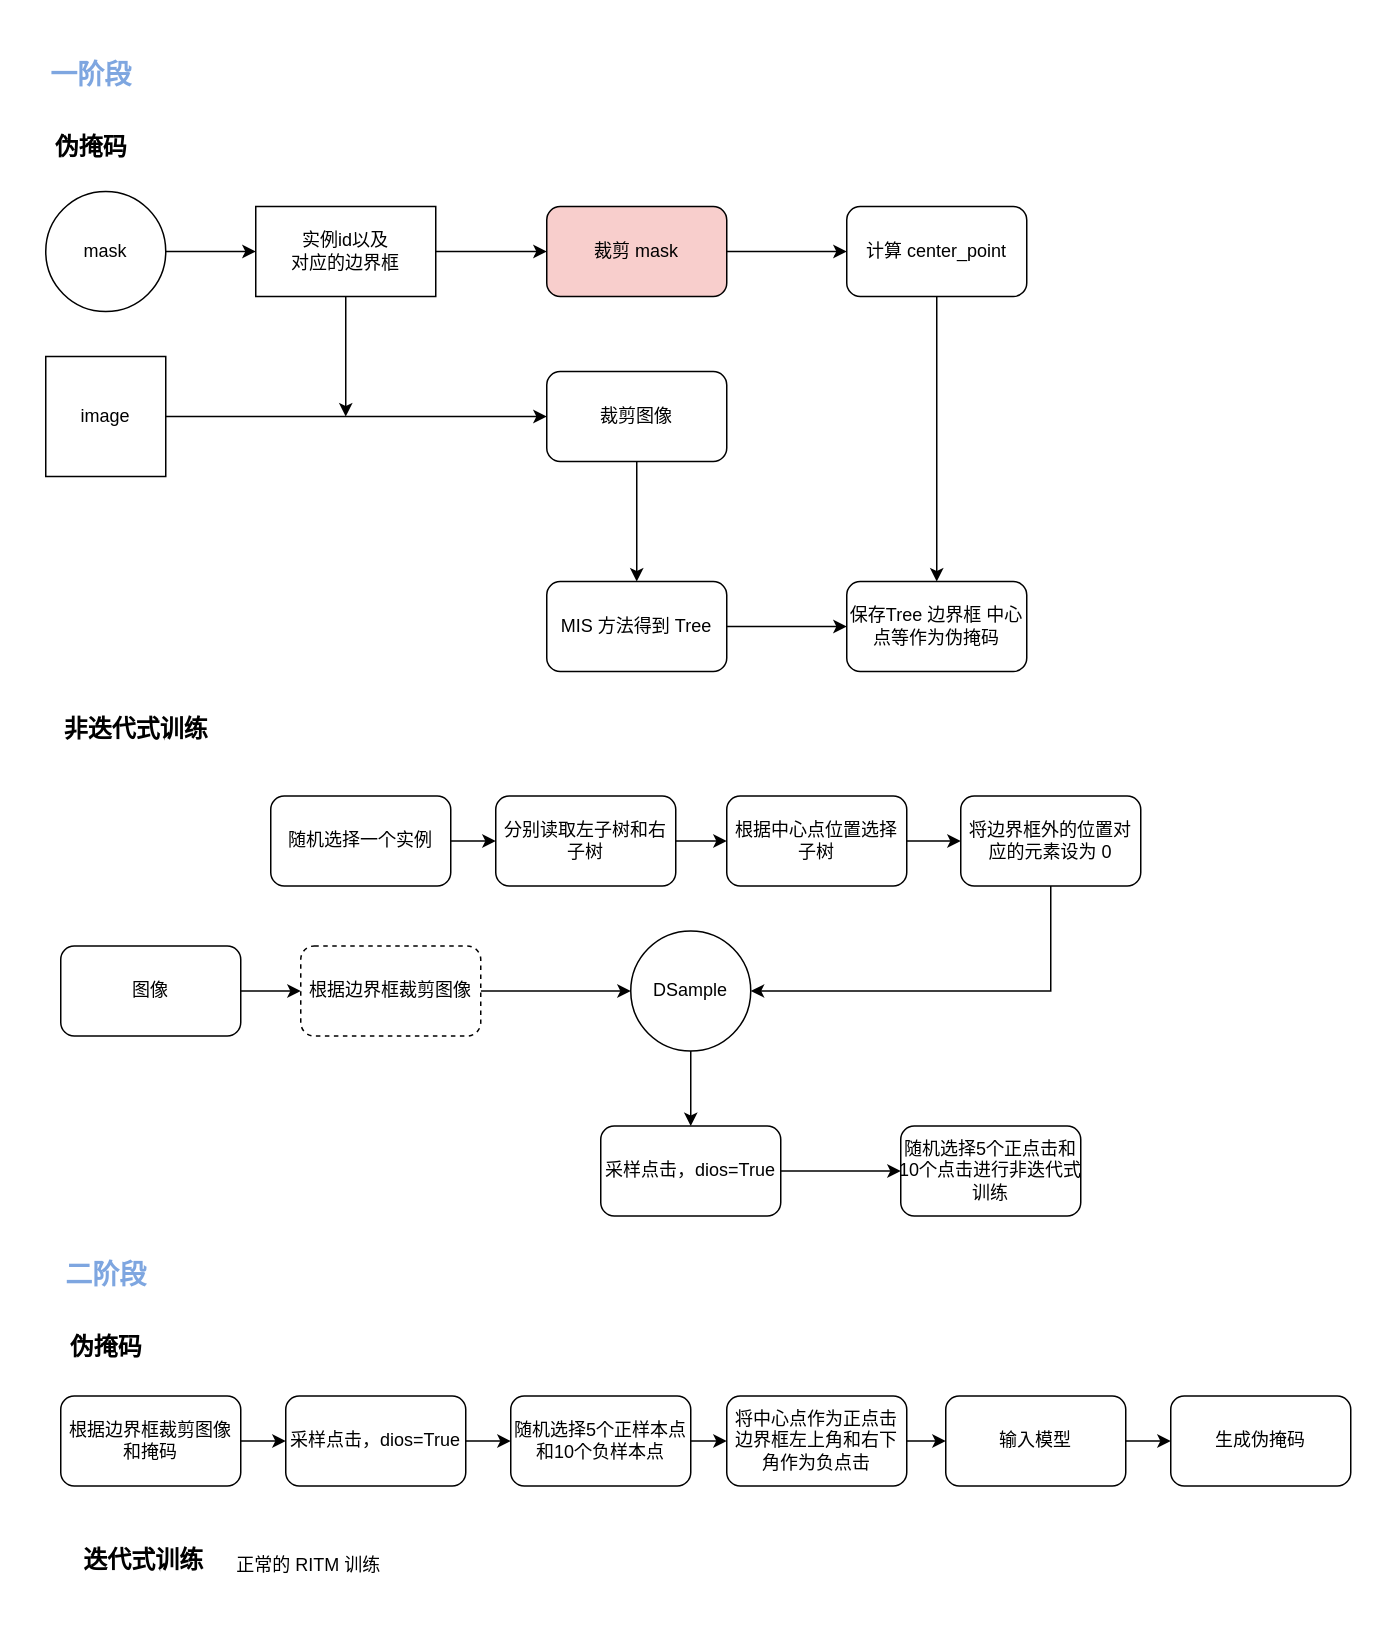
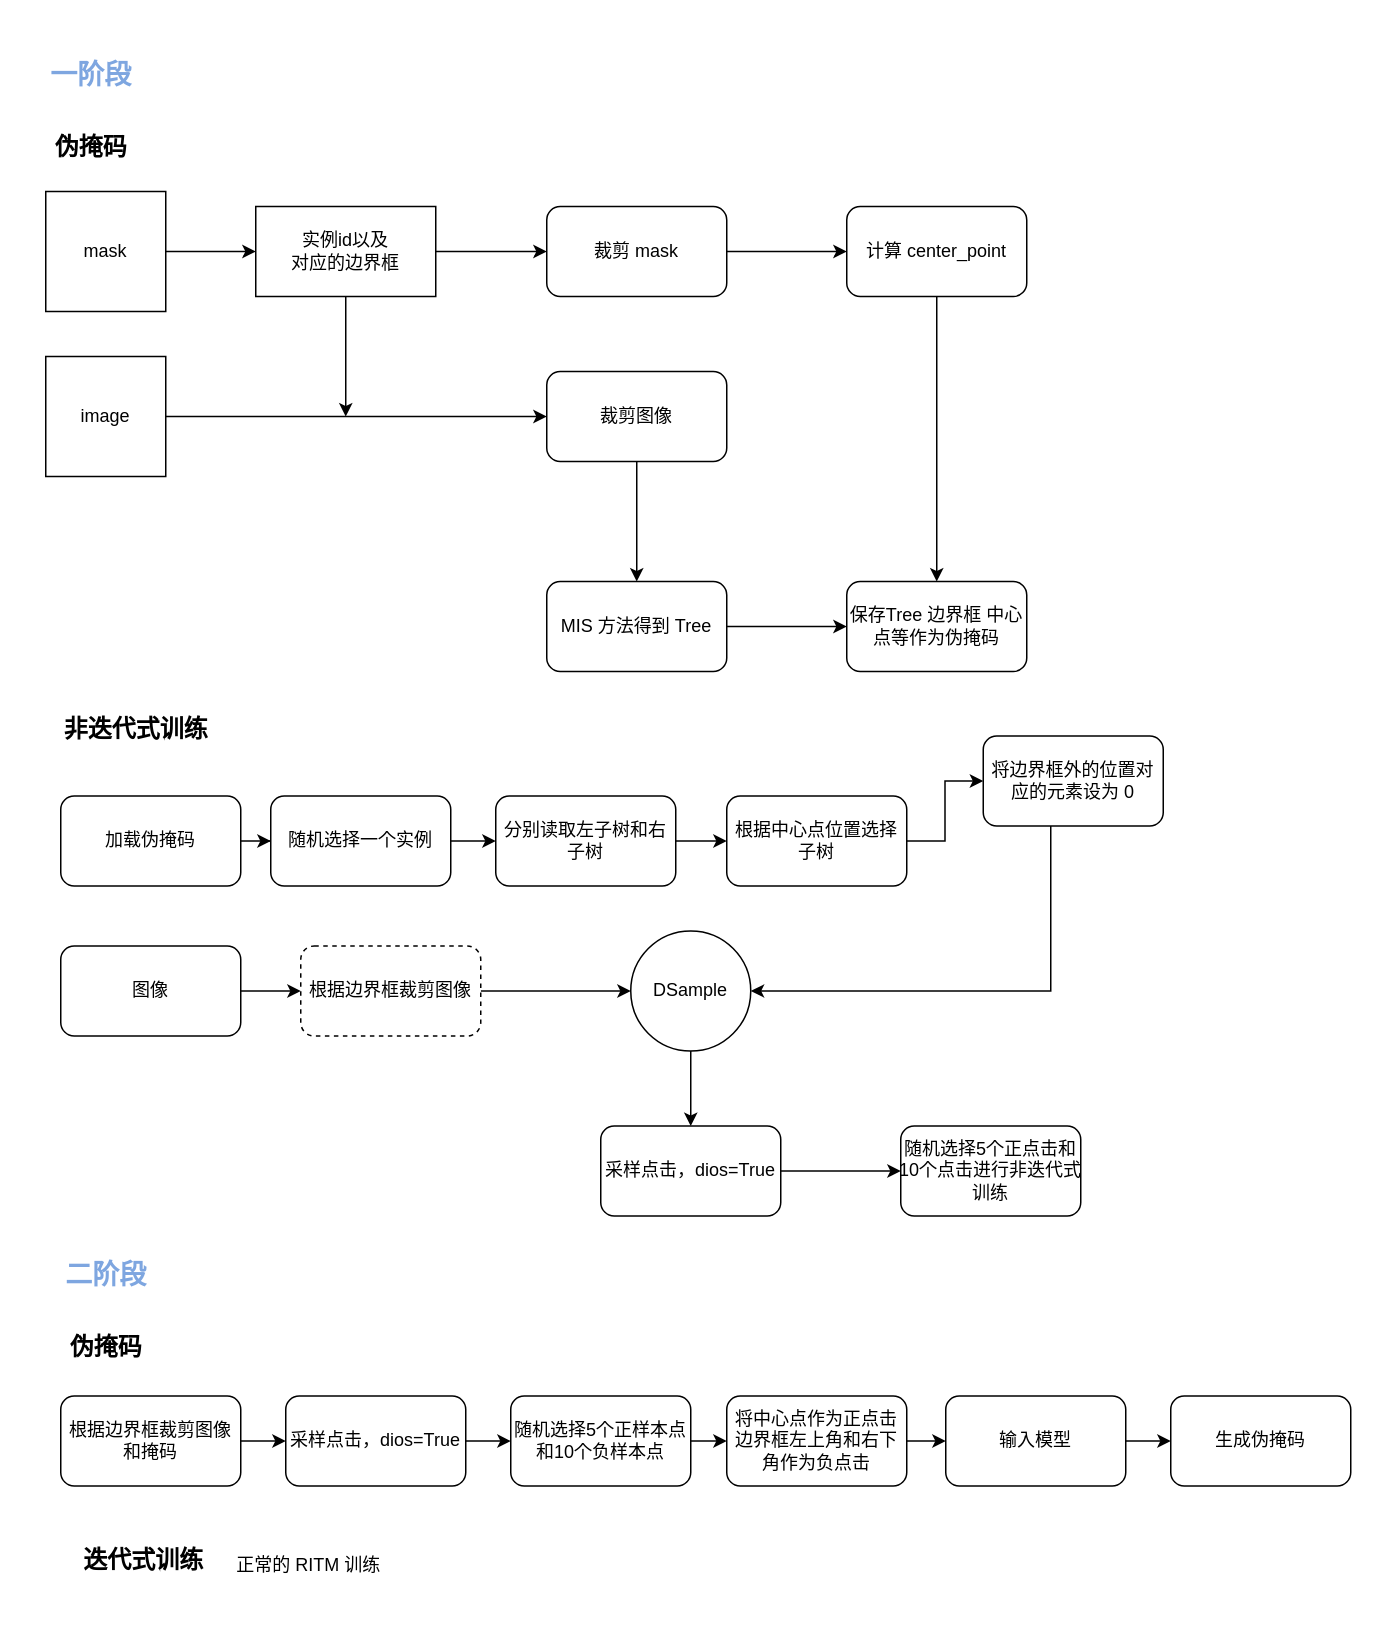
node "mask": shape ellipse -> rectangle
node "裁剪 mask": fillcolor #f8cecc -> #ffffff
node "加载伪掩码": added
edge "加载伪掩码" -> "随机选择一个实例": added
node "将边界框外的位置对应的元素设为 0": moved (1051, 841) -> (1073, 781)
